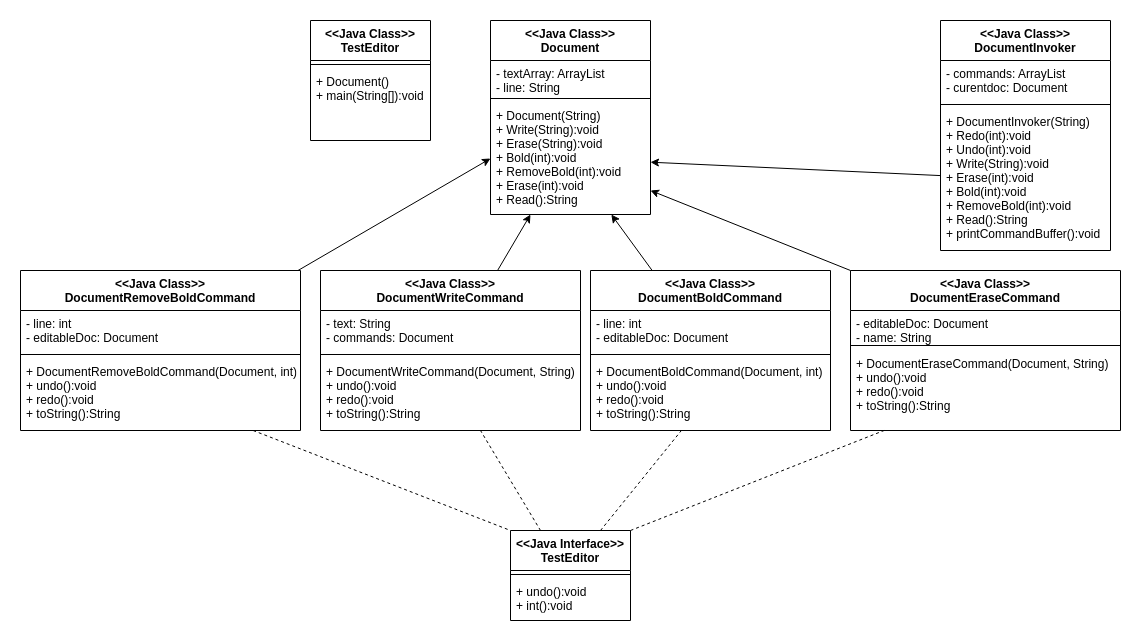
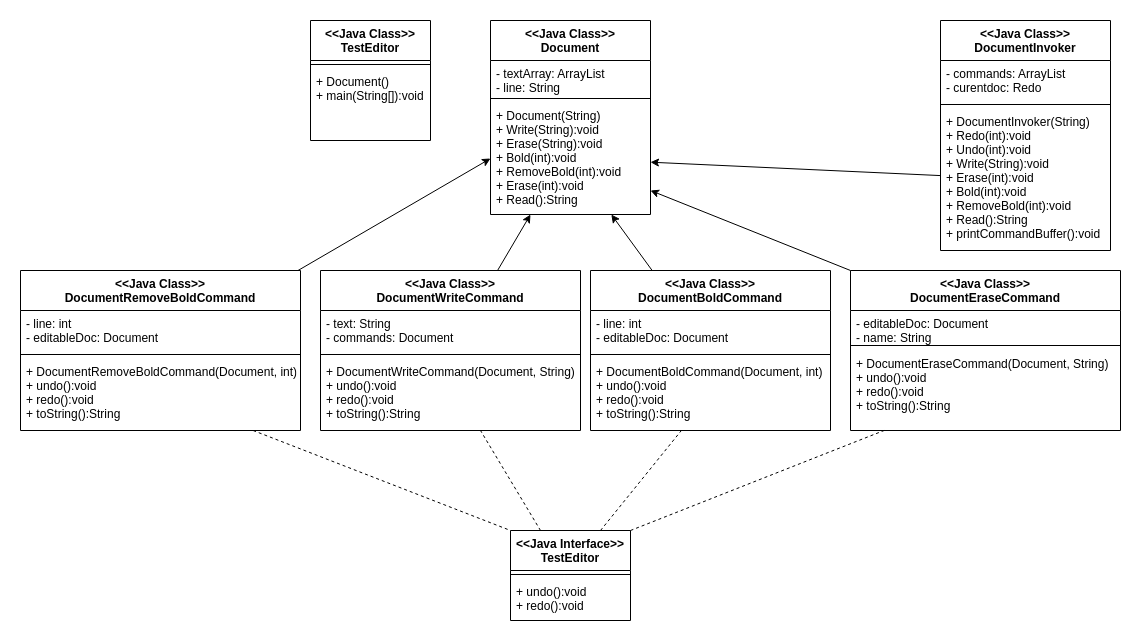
node "- commands: ArrayList - curentdoc: Document": label "- commands: ArrayList - curentdoc: Document" -> "- commands: ArrayList - curentdoc: Redo"
node "+ undo():void + int():void": label "+ undo():void + int():void" -> "+ undo():void + redo():void"
